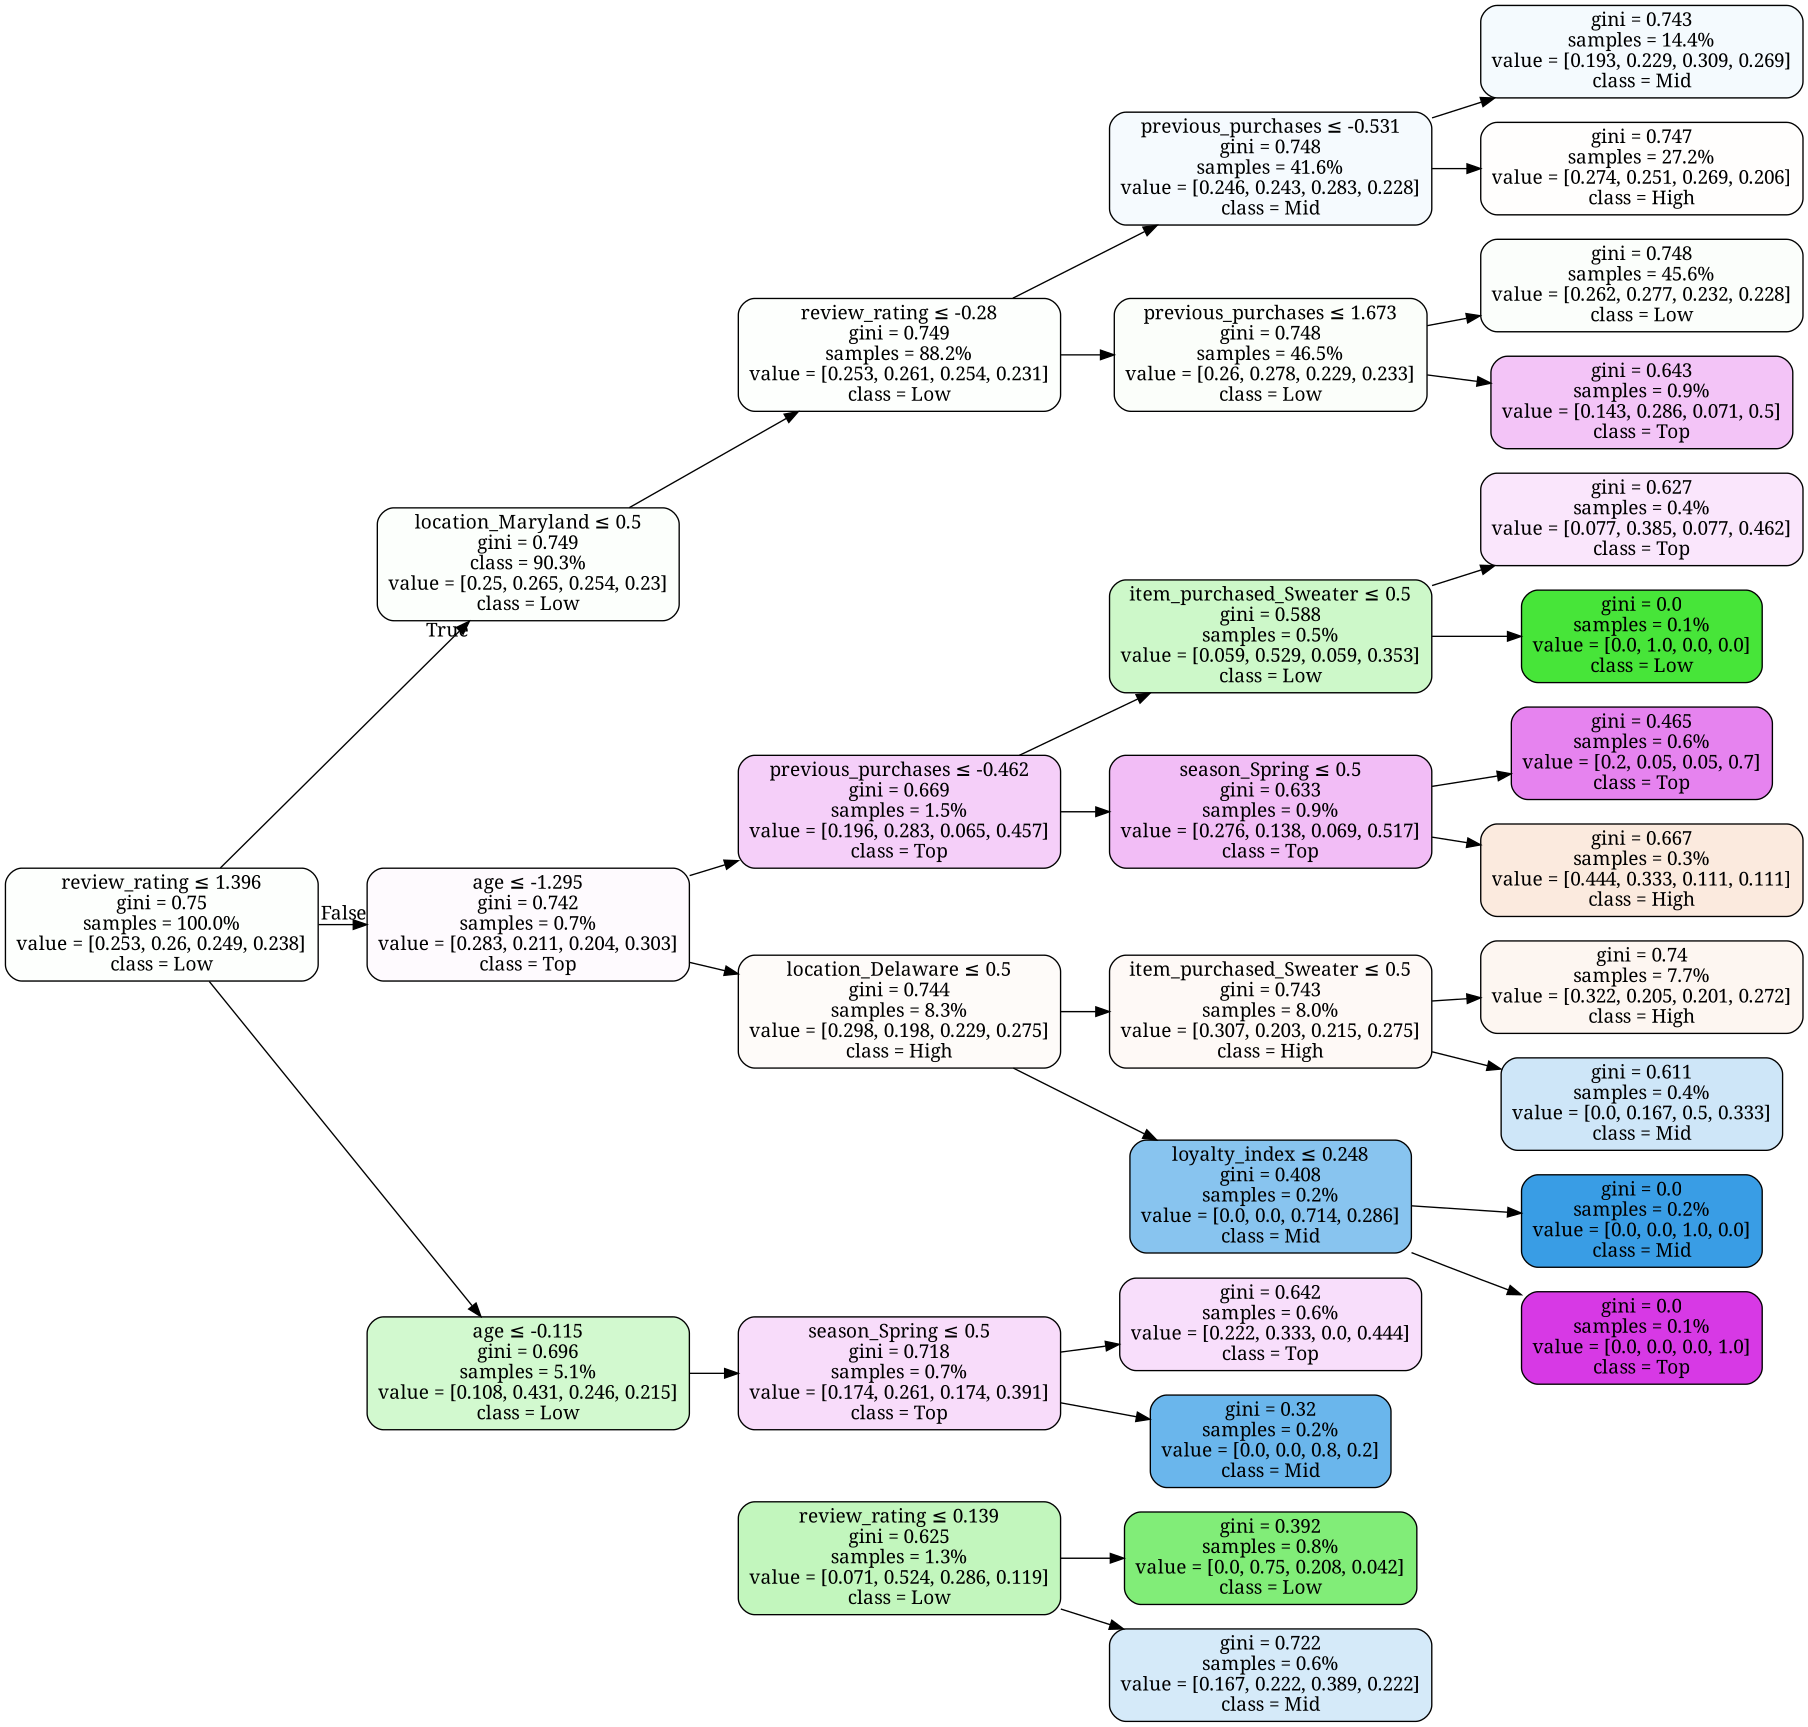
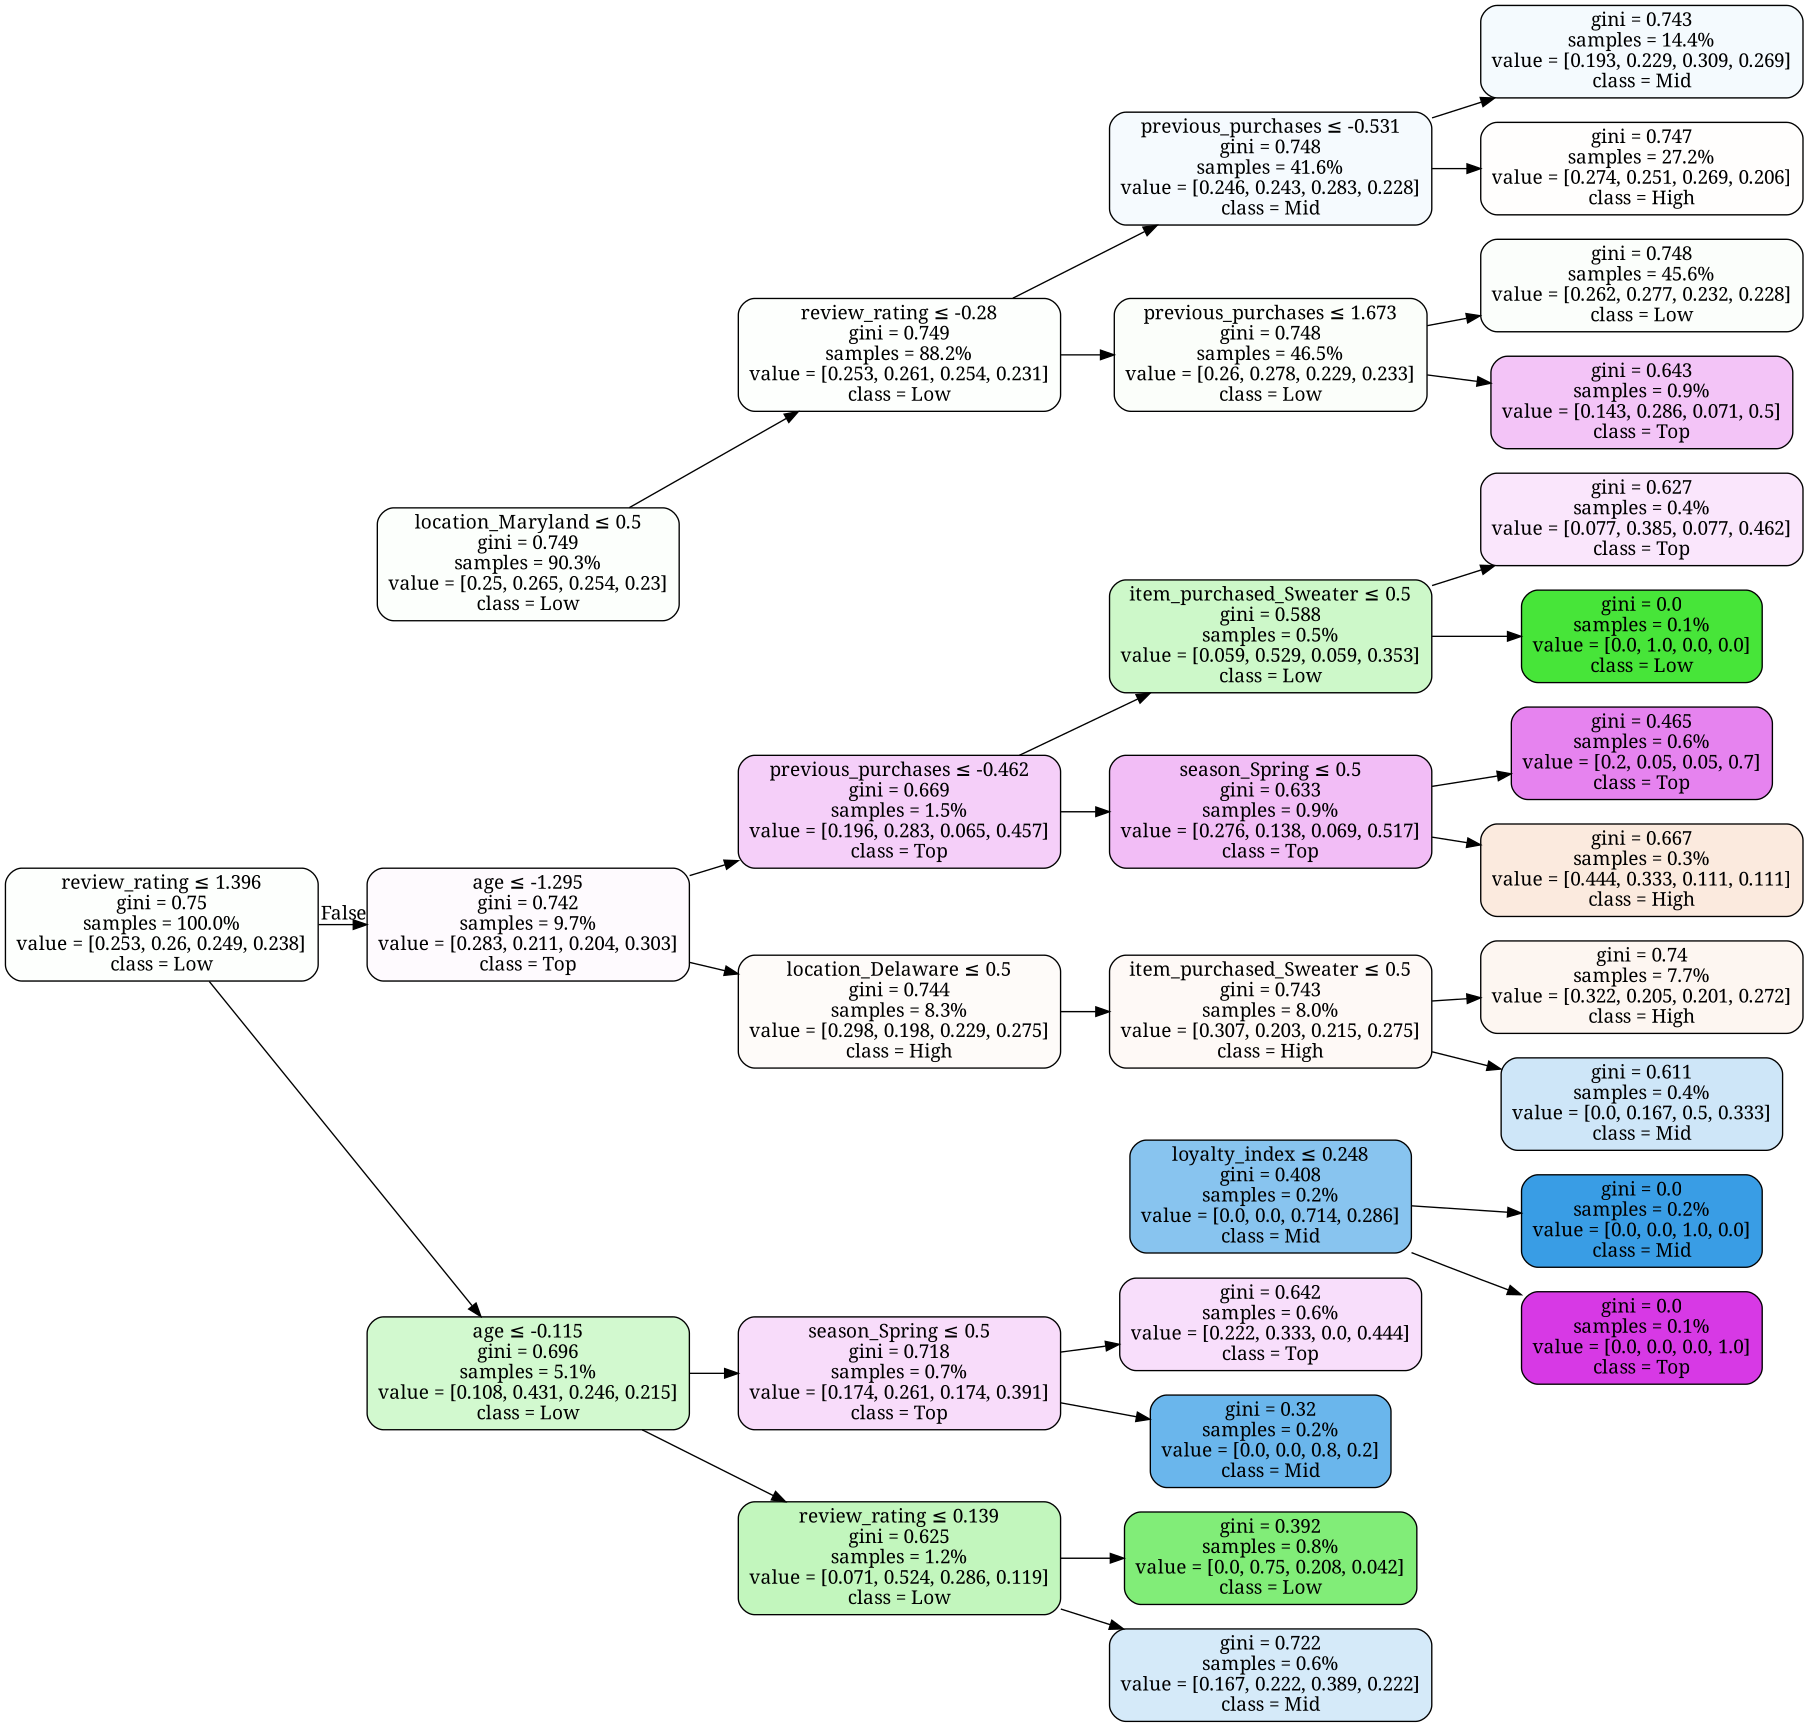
node "location_Maryland ≤ 0.5": text "class = 90.3%" -> "samples = 90.3%"
edge "review_rating ≤ 1.396" -> "location_Maryland ≤ 0.5": removed
node "age ≤ -1.295": text "samples = 0.7%" -> "samples = 9.7%"
edge "location_Delaware ≤ 0.5" -> "loyalty_index ≤ 0.248": removed
edge "age ≤ -0.115" -> "review_rating ≤ 0.139": added
node "review_rating ≤ 0.139": text "samples = 1.3%" -> "samples = 1.2%"
